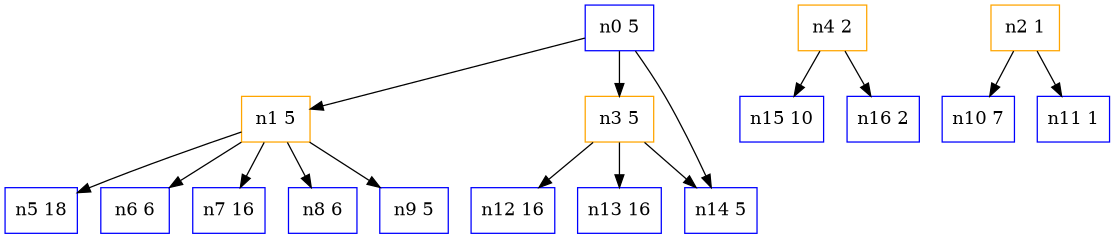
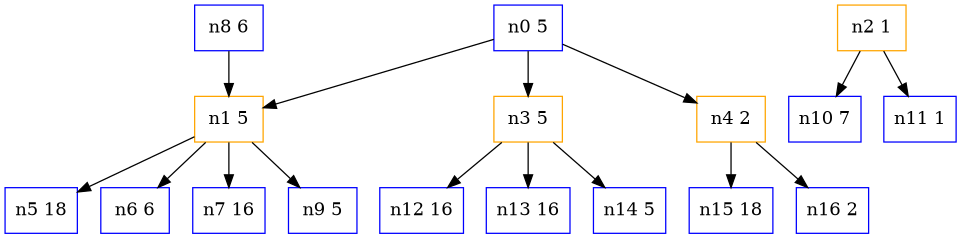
edge "n0 5" -> "n14 5": now "n0 5" -> "n4 2"
node "n15 10": label "n15 10" -> "n15 18"
edge "n1 5" -> "n8 6": reversed
